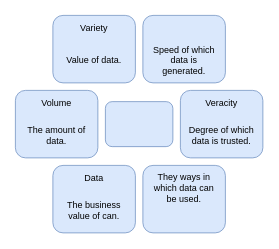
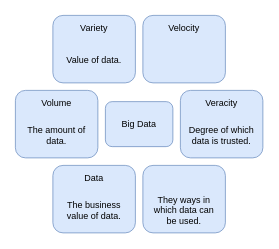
node "Velocity": added
node "Speed of which data is generated.": removed
node "Big Data": added
node "They ways in which data can be used.": moved (184, 188) -> (184, 210)
node "The business value of can.": label "The business value of can." -> "The business value of data."
